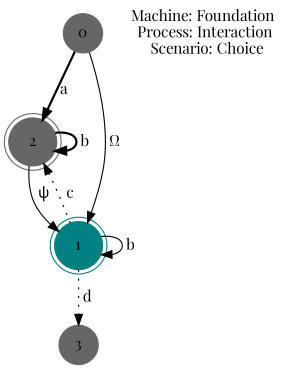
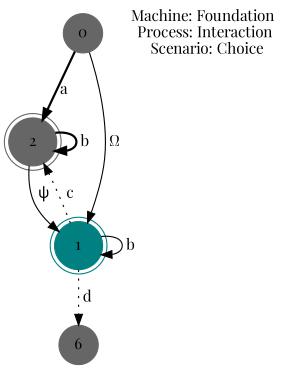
node "3": label "3" -> "6"
